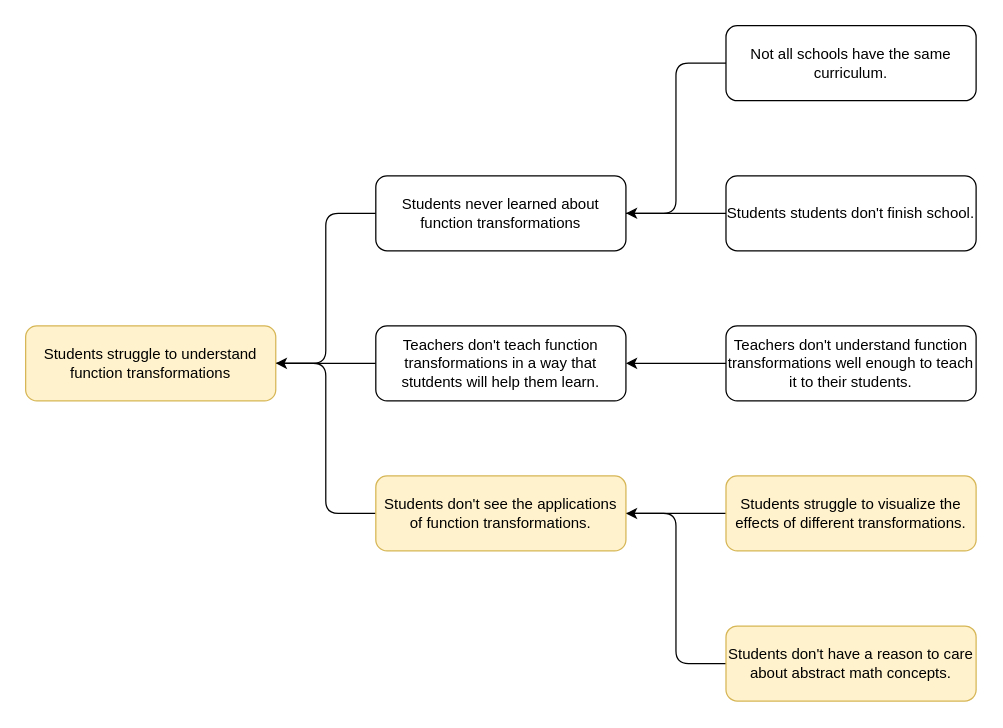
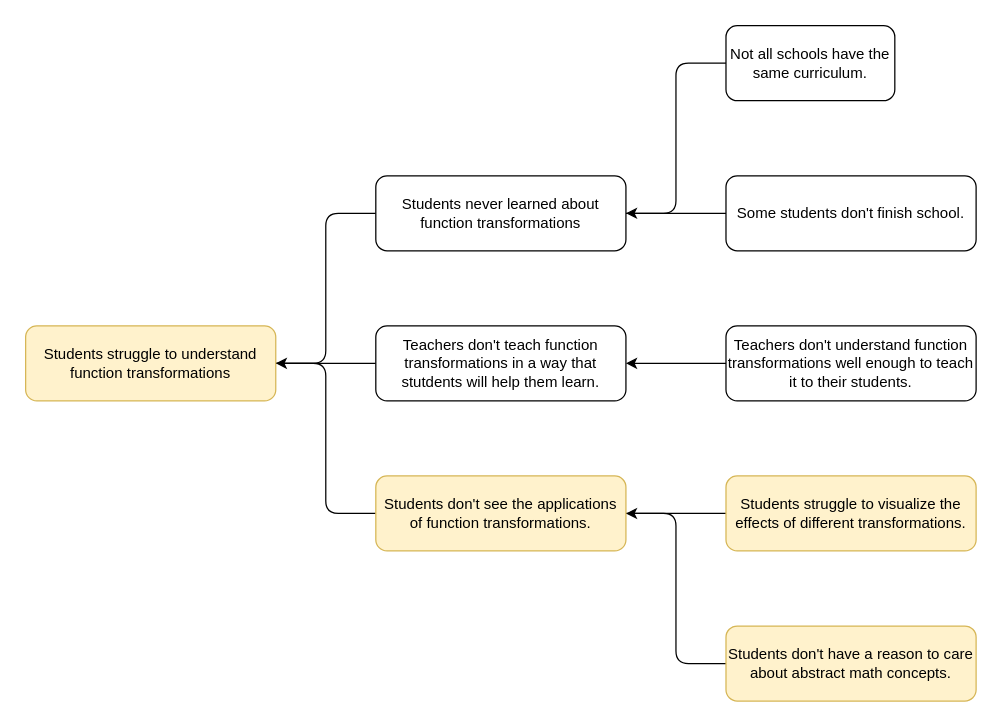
node "Not all schools have the same curriculum.": size 250x75 -> 169x75
node "Students students don't finish school.": label "Students students don't finish school." -> "Some students don't finish school."
